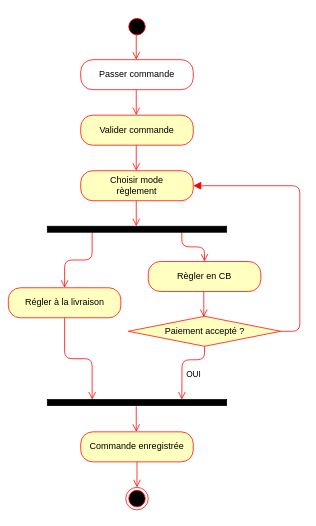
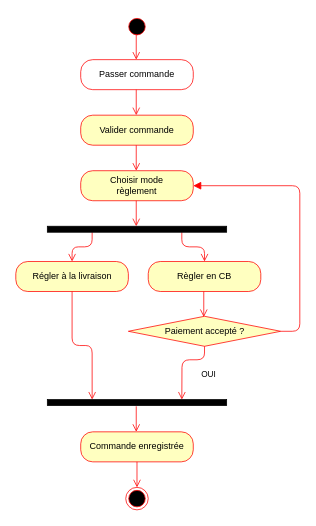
node "Régler à la livraison": moved (65, 303) -> (72, 276)
node "OUI": moved (198, 373) -> (213, 373)
